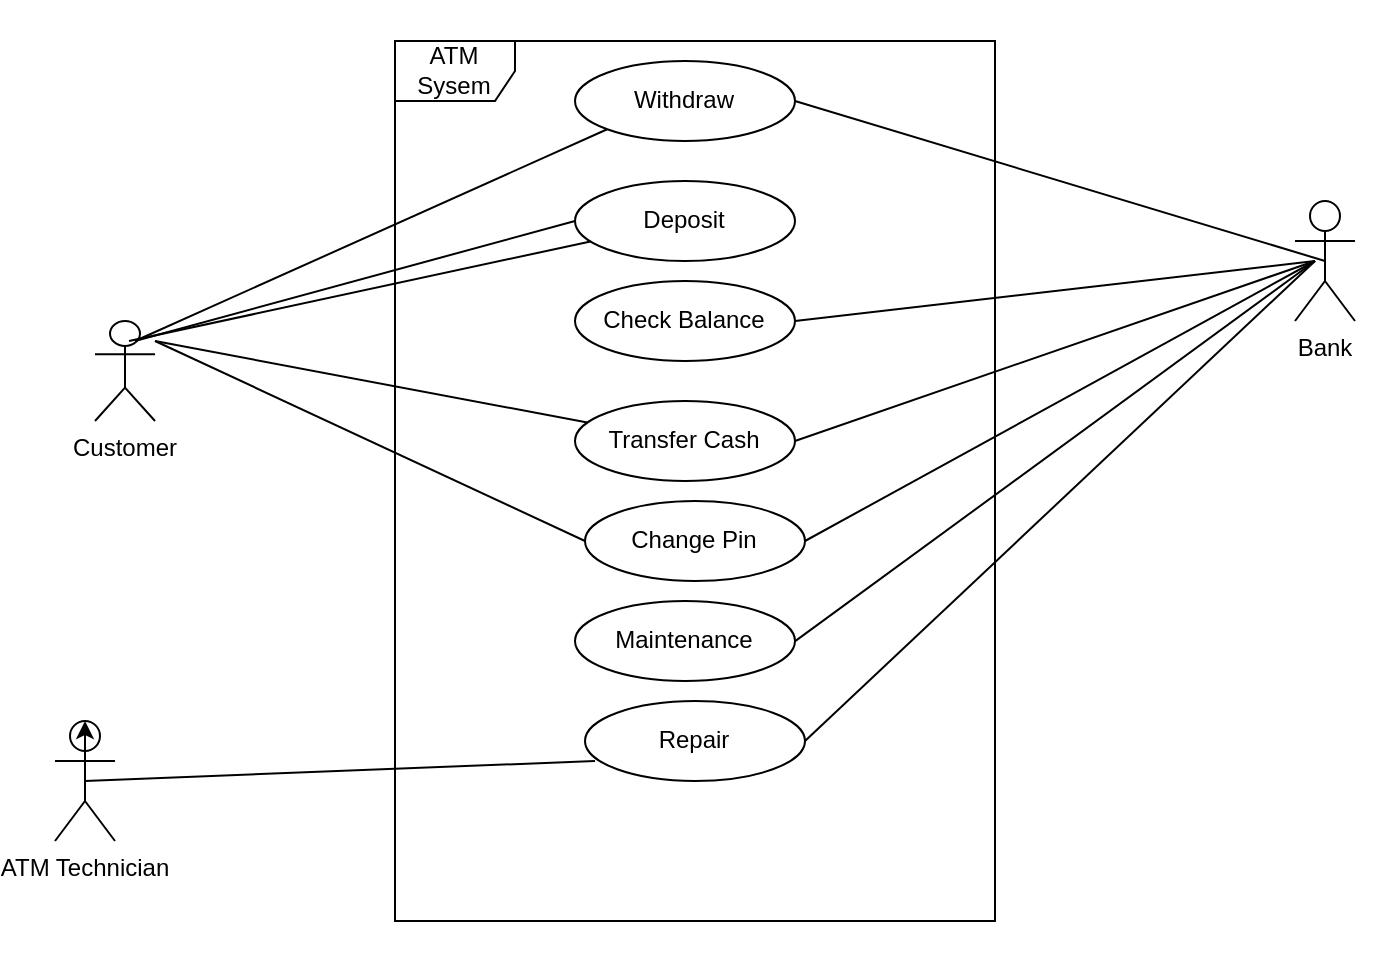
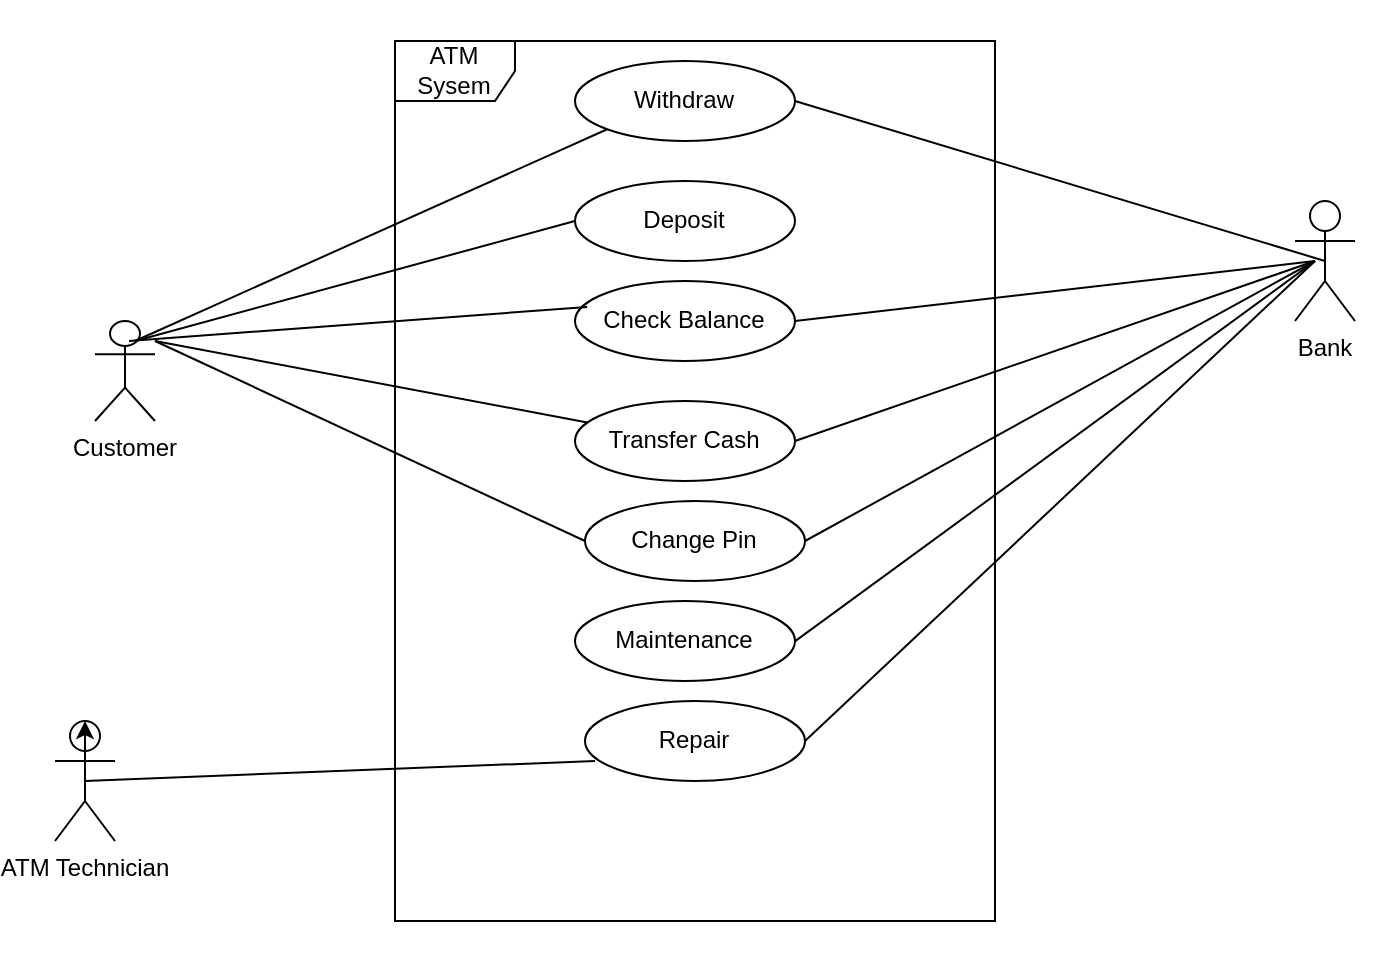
edge "Deposit" -- "Customer": now "Check Balance" -- "Customer"
